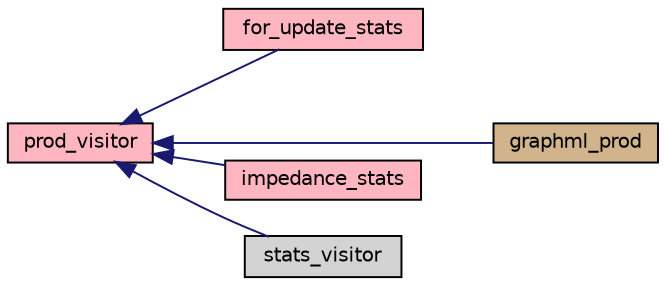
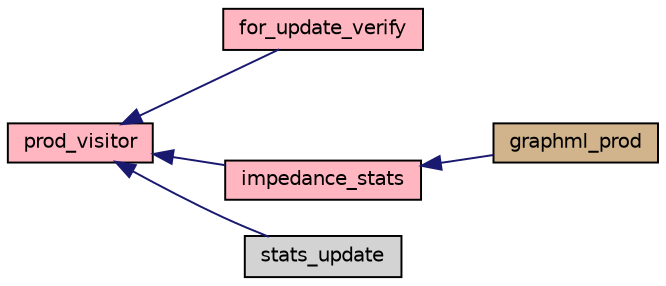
node "for_update_stats": label "for_update_stats" -> "for_update_verify"
edge "graphml_prod" -> "prod_visitor": now "graphml_prod" -> "impedance_stats"
node "stats_visitor": label "stats_visitor" -> "stats_update"
